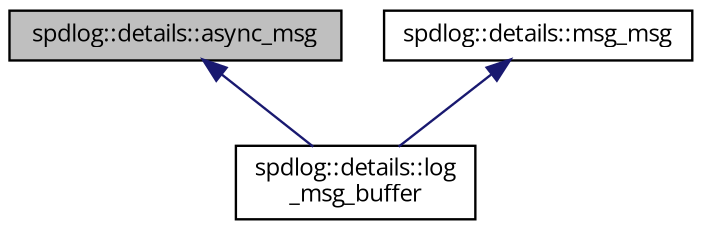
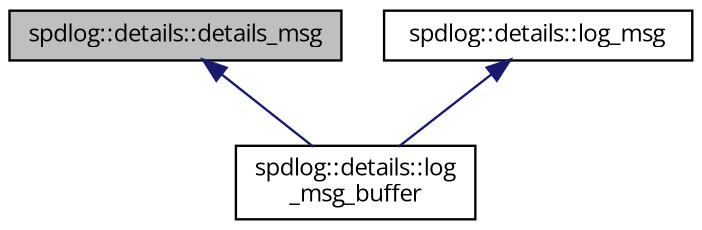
node "spdlog::details::async_msg": label "spdlog::details::async_msg" -> "spdlog::details::details_msg"
node "spdlog::details::msg_msg": label "spdlog::details::msg_msg" -> "spdlog::details::log_msg"
